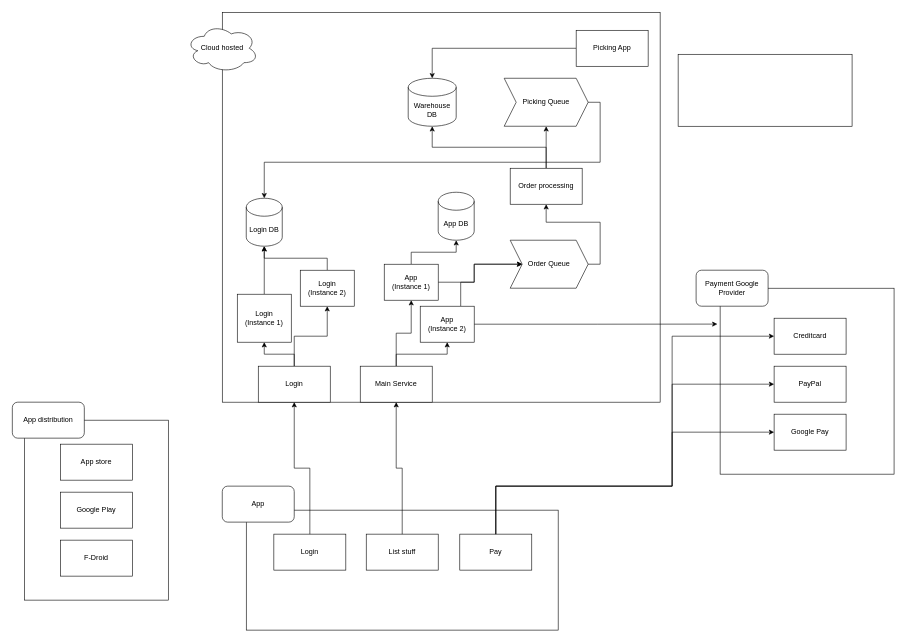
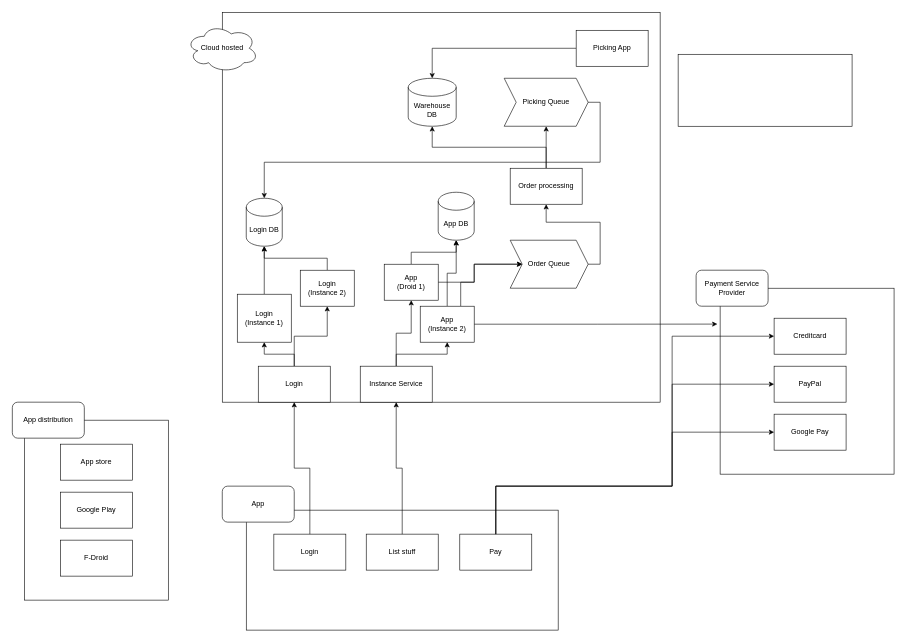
edge "App (Instance 2)" -> "App DB": added
node "App (Instance 1)": label "App (Instance 1)" -> "App (Droid 1)"
node "Payment Google Provider": label "Payment Google Provider" -> "Payment Service Provider"
node "Main Service": label "Main Service" -> "Instance Service"
